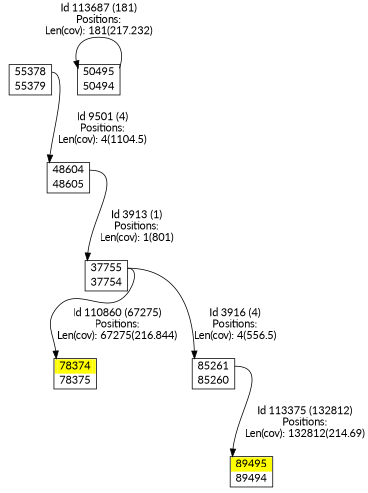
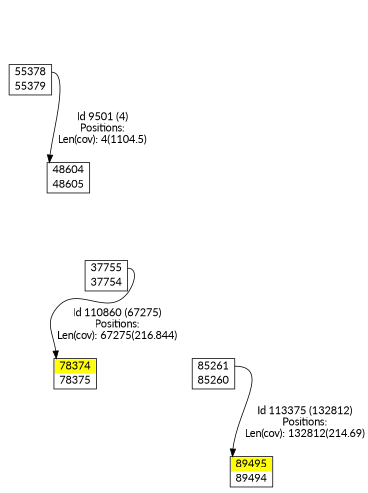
node "50495": removed
edge "48604" -> "37755": removed, label "Id 3913 (1) Positions: Len(cov): 1(801)"
edge "37755" -> "85261": removed, label "Id 3916 (4) Positions: Len(cov): 4(556.5)"
